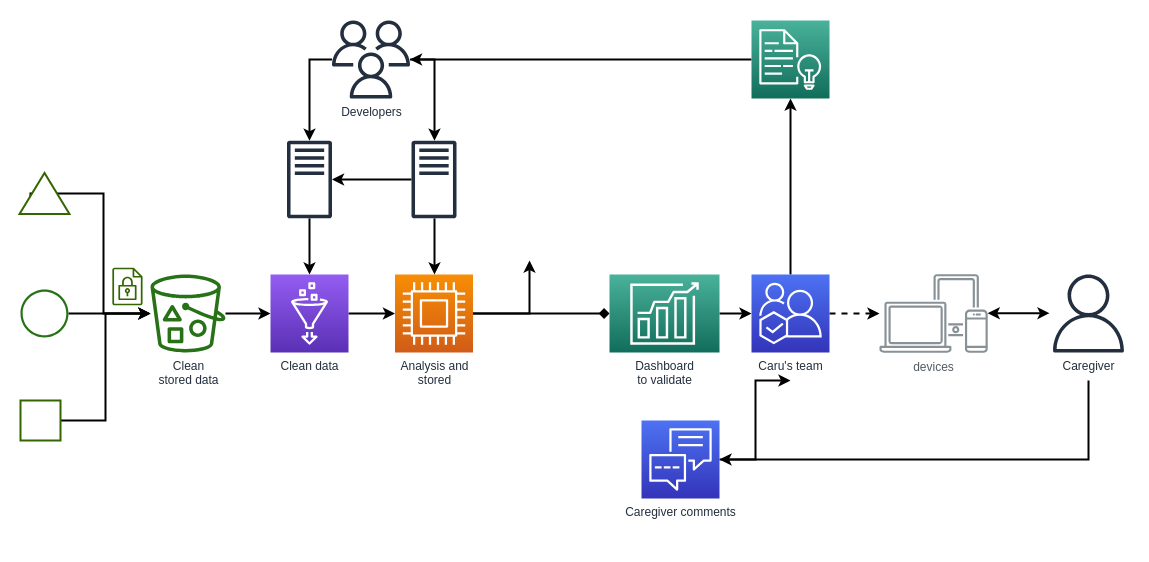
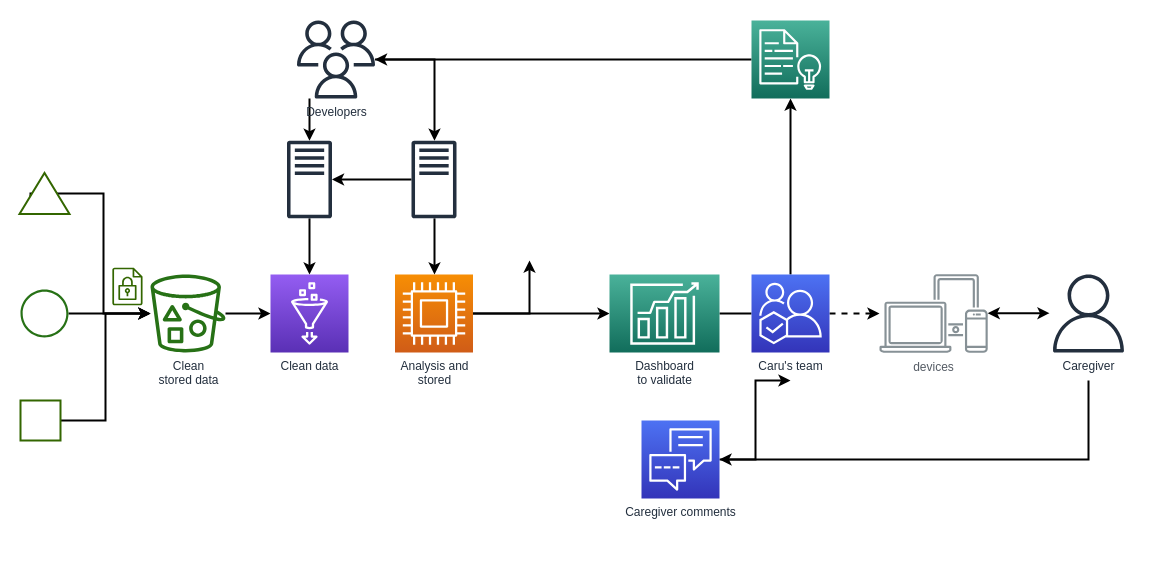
node "Developers": moved (371, 60) -> (336, 60)
edge "Clean data" -> "Analysis and stored": removed
edge "Analysis and stored" -> "Dashboard to validate": arrowhead diamond -> classic
edge "Dashboard to validate" -> "Caru's team": arrowhead classic -> none
